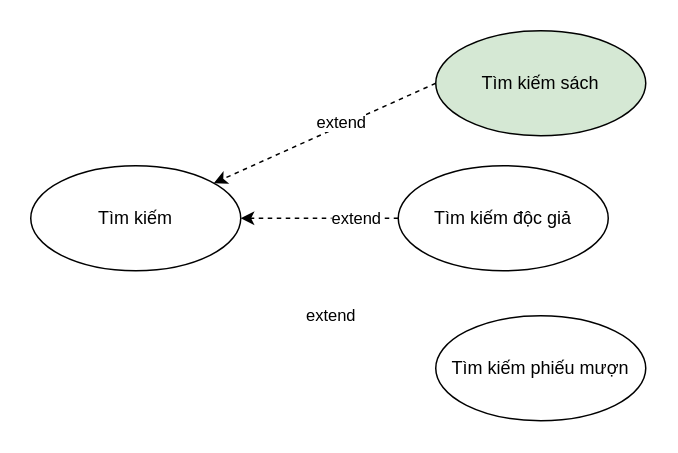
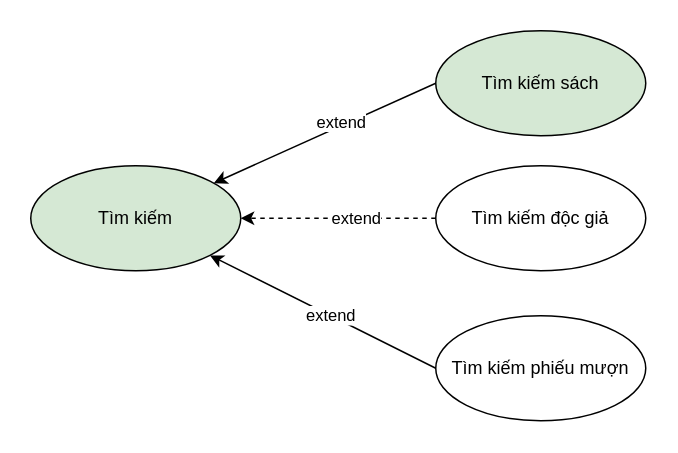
edge "Tìm kiếm sách" -> "Tìm kiếm": style dashed -> solid
node "Tìm kiếm": fillcolor #ffffff -> #d5e8d4
node "Tìm kiếm độc giả": moved (503, 218) -> (541, 218)
edge "Tìm kiếm phiếu mượn" -> "Tìm kiếm": added
